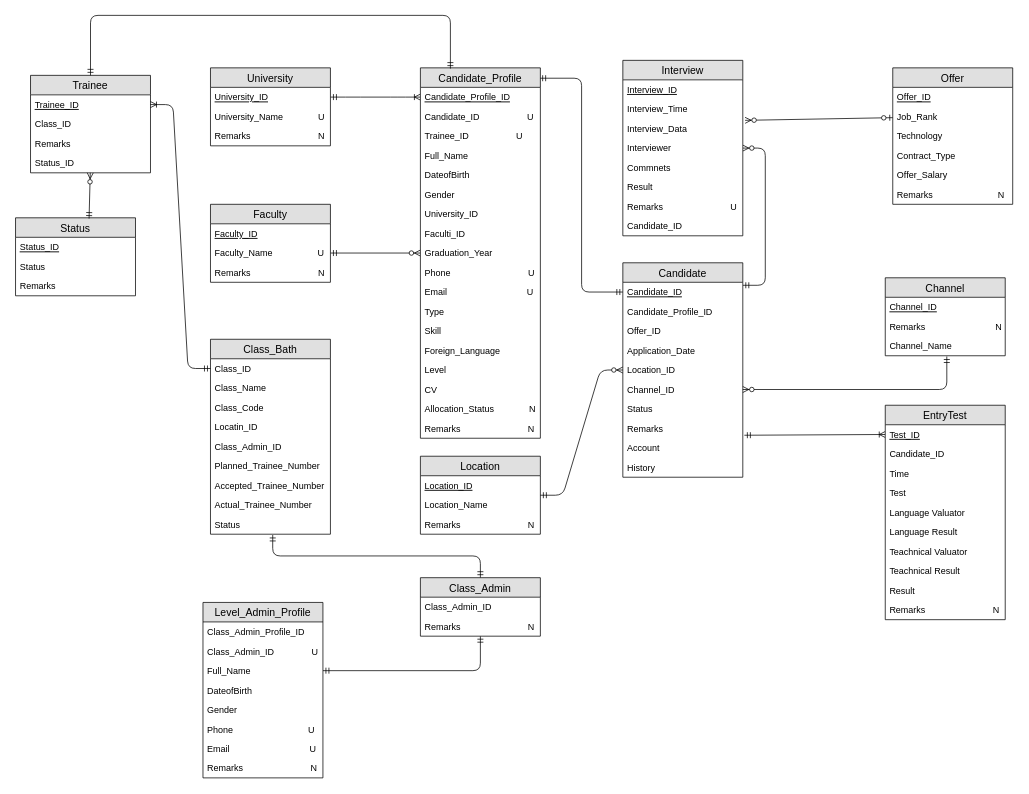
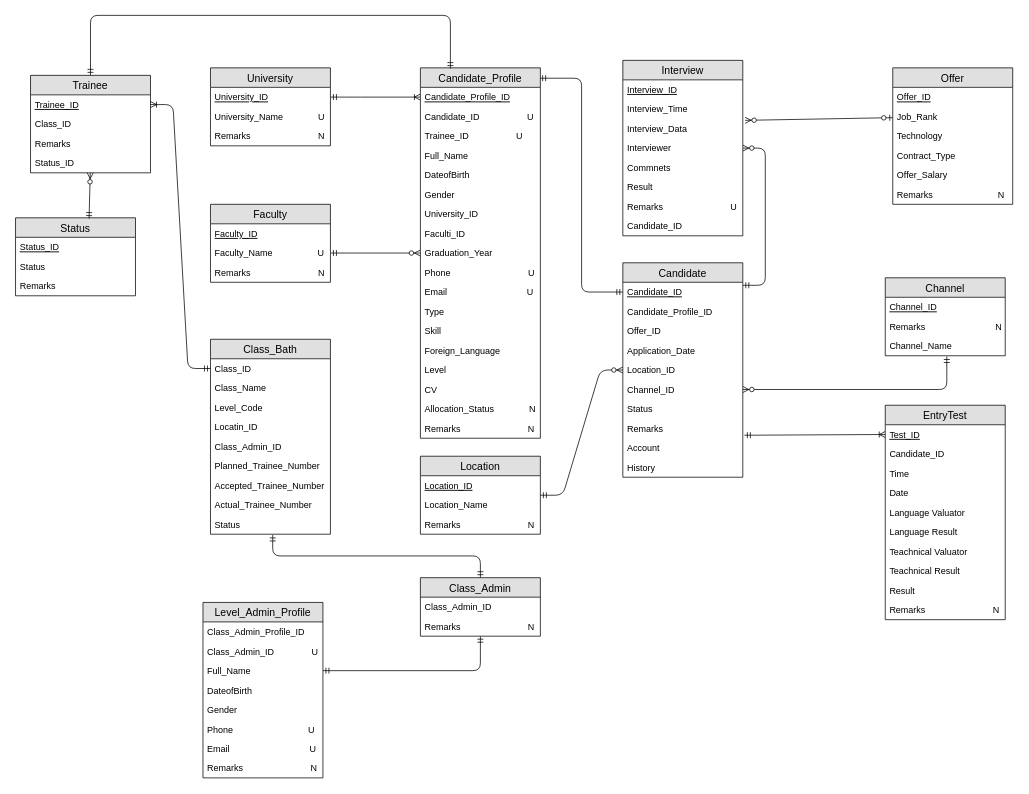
node "Class_Code": label "Class_Code" -> "Level_Code"
node "Test": label "Test" -> "Date"
